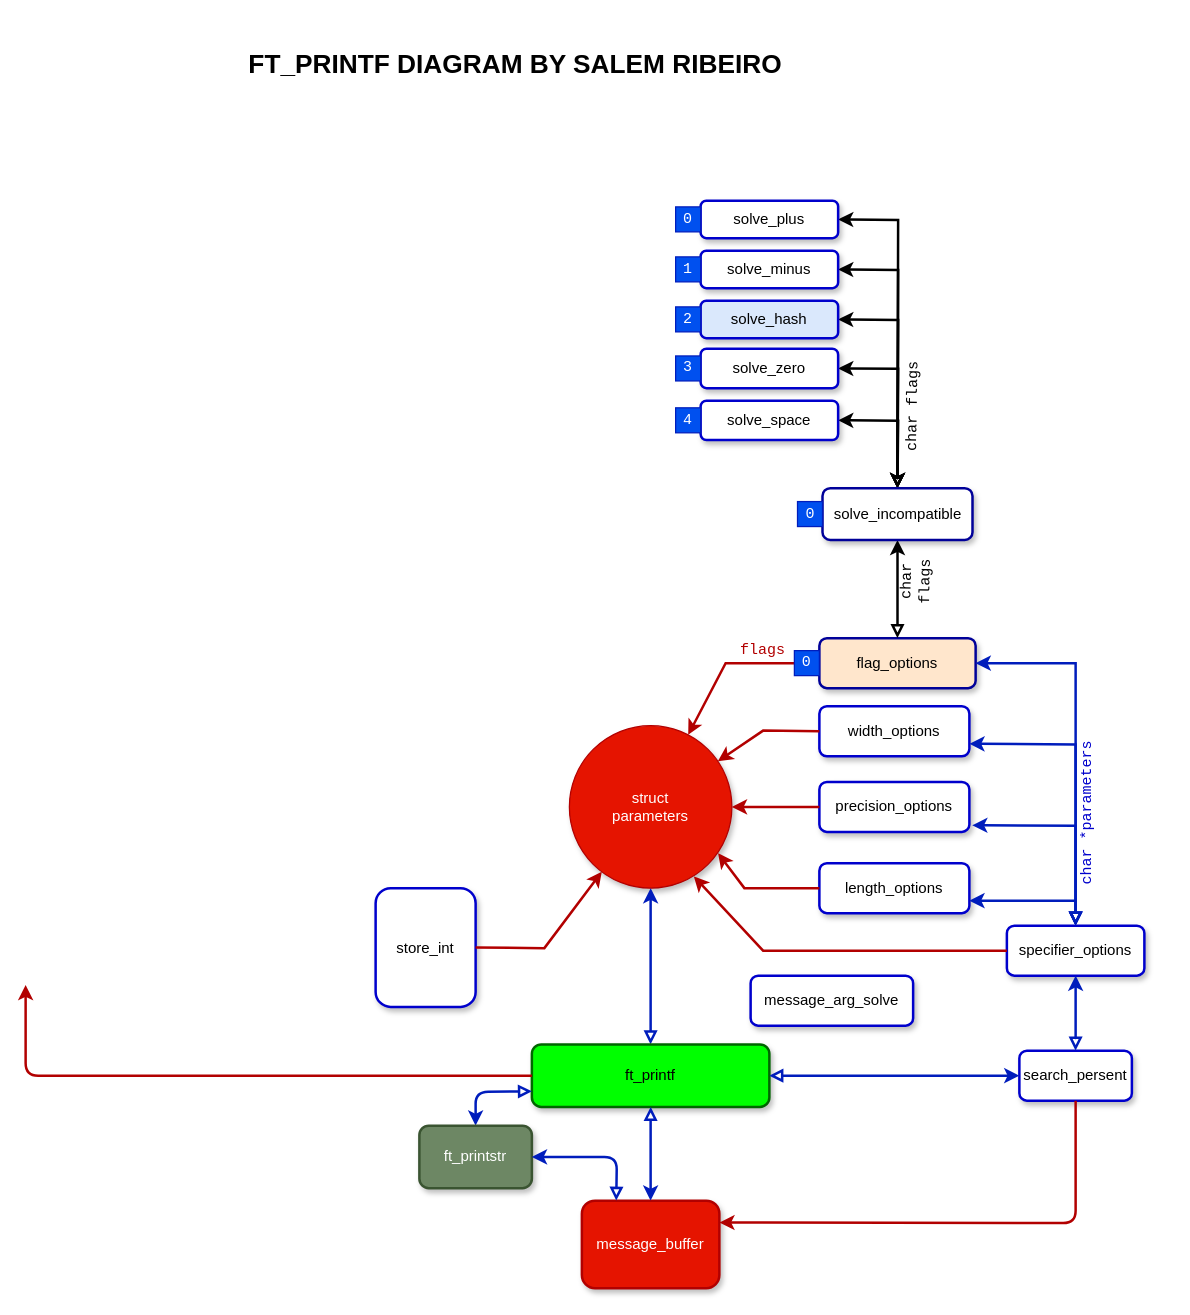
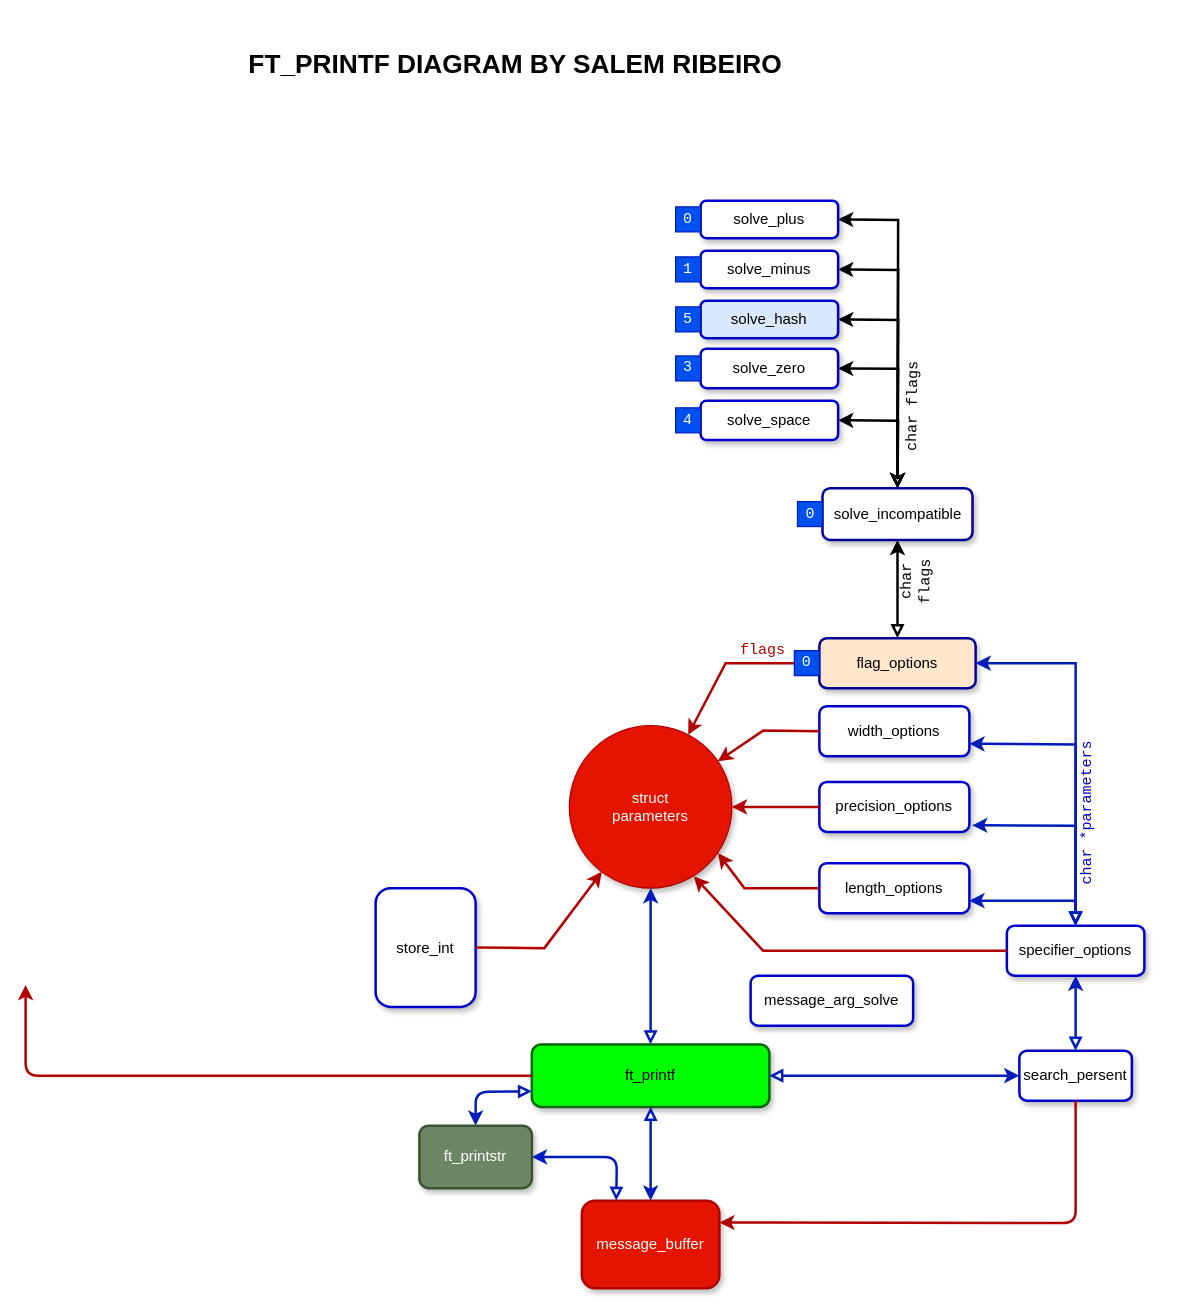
node "2": label "2" -> "5"
